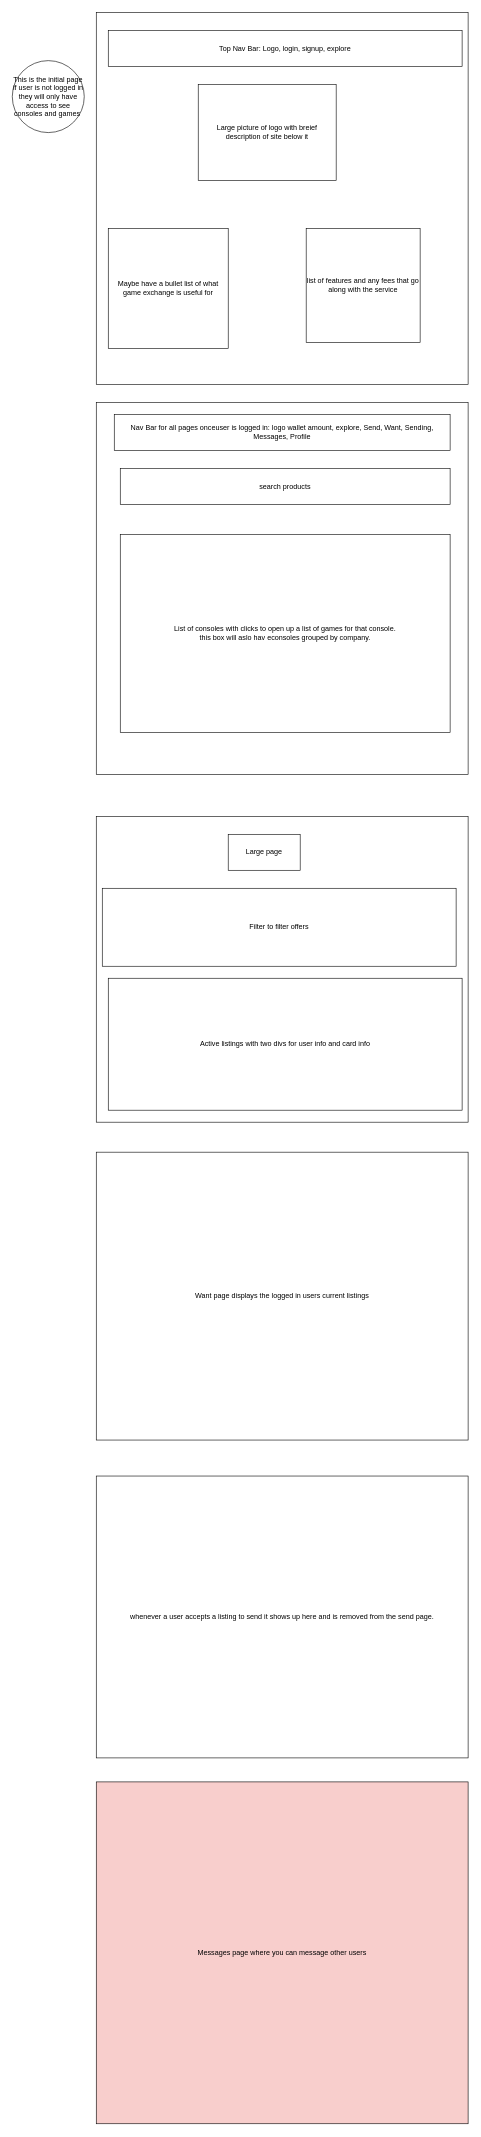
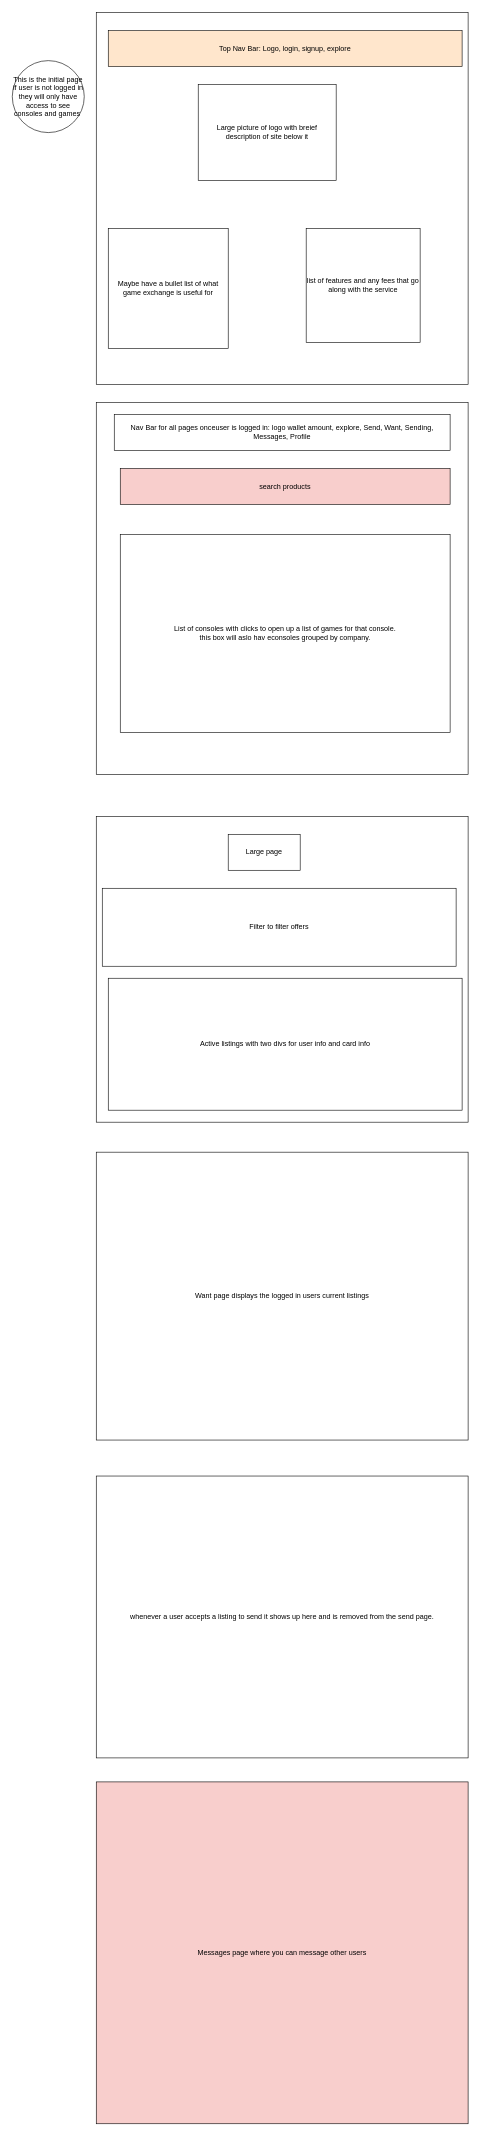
node "Top Nav Bar: Logo, login, signup, explore": fillcolor #ffffff -> #ffe6cc
node "search products": fillcolor #ffffff -> #f8cecc
